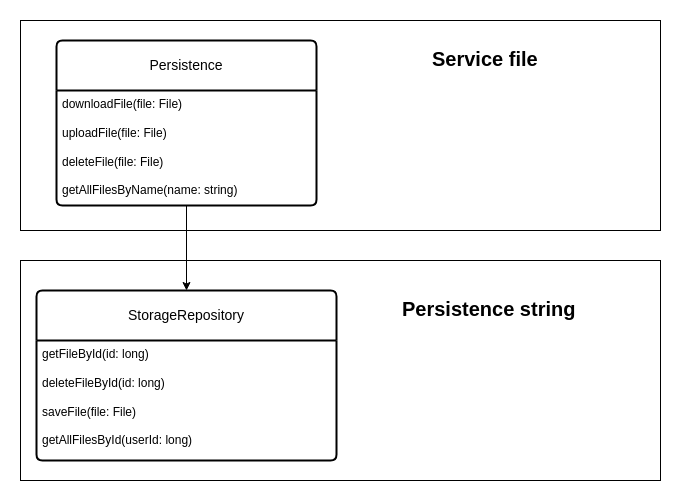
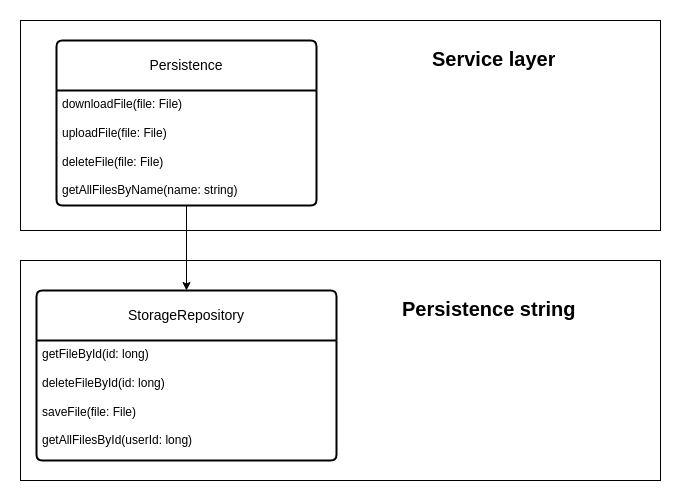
node "Service file": label "Service file" -> "Service layer"
